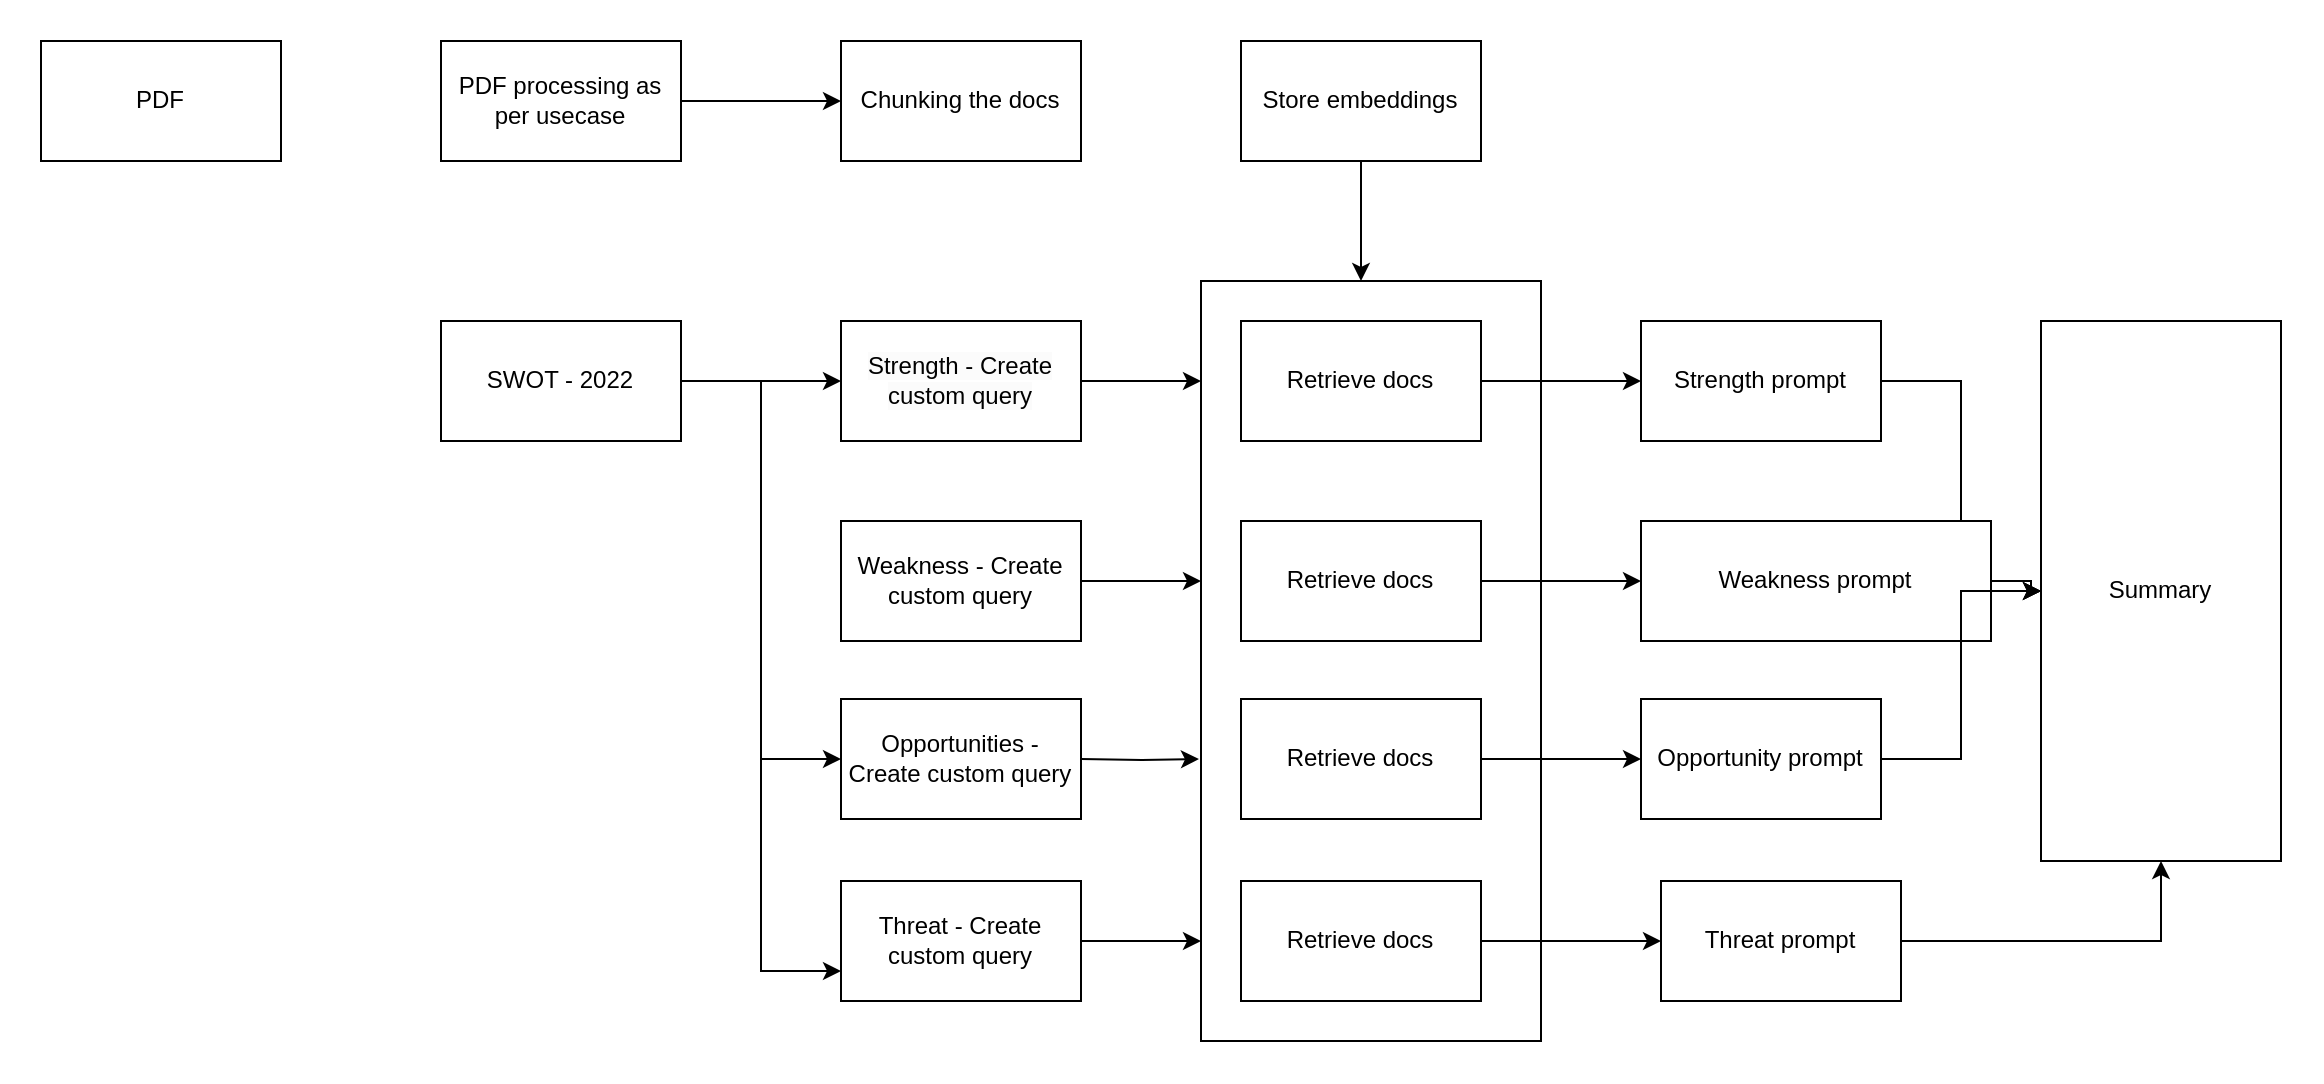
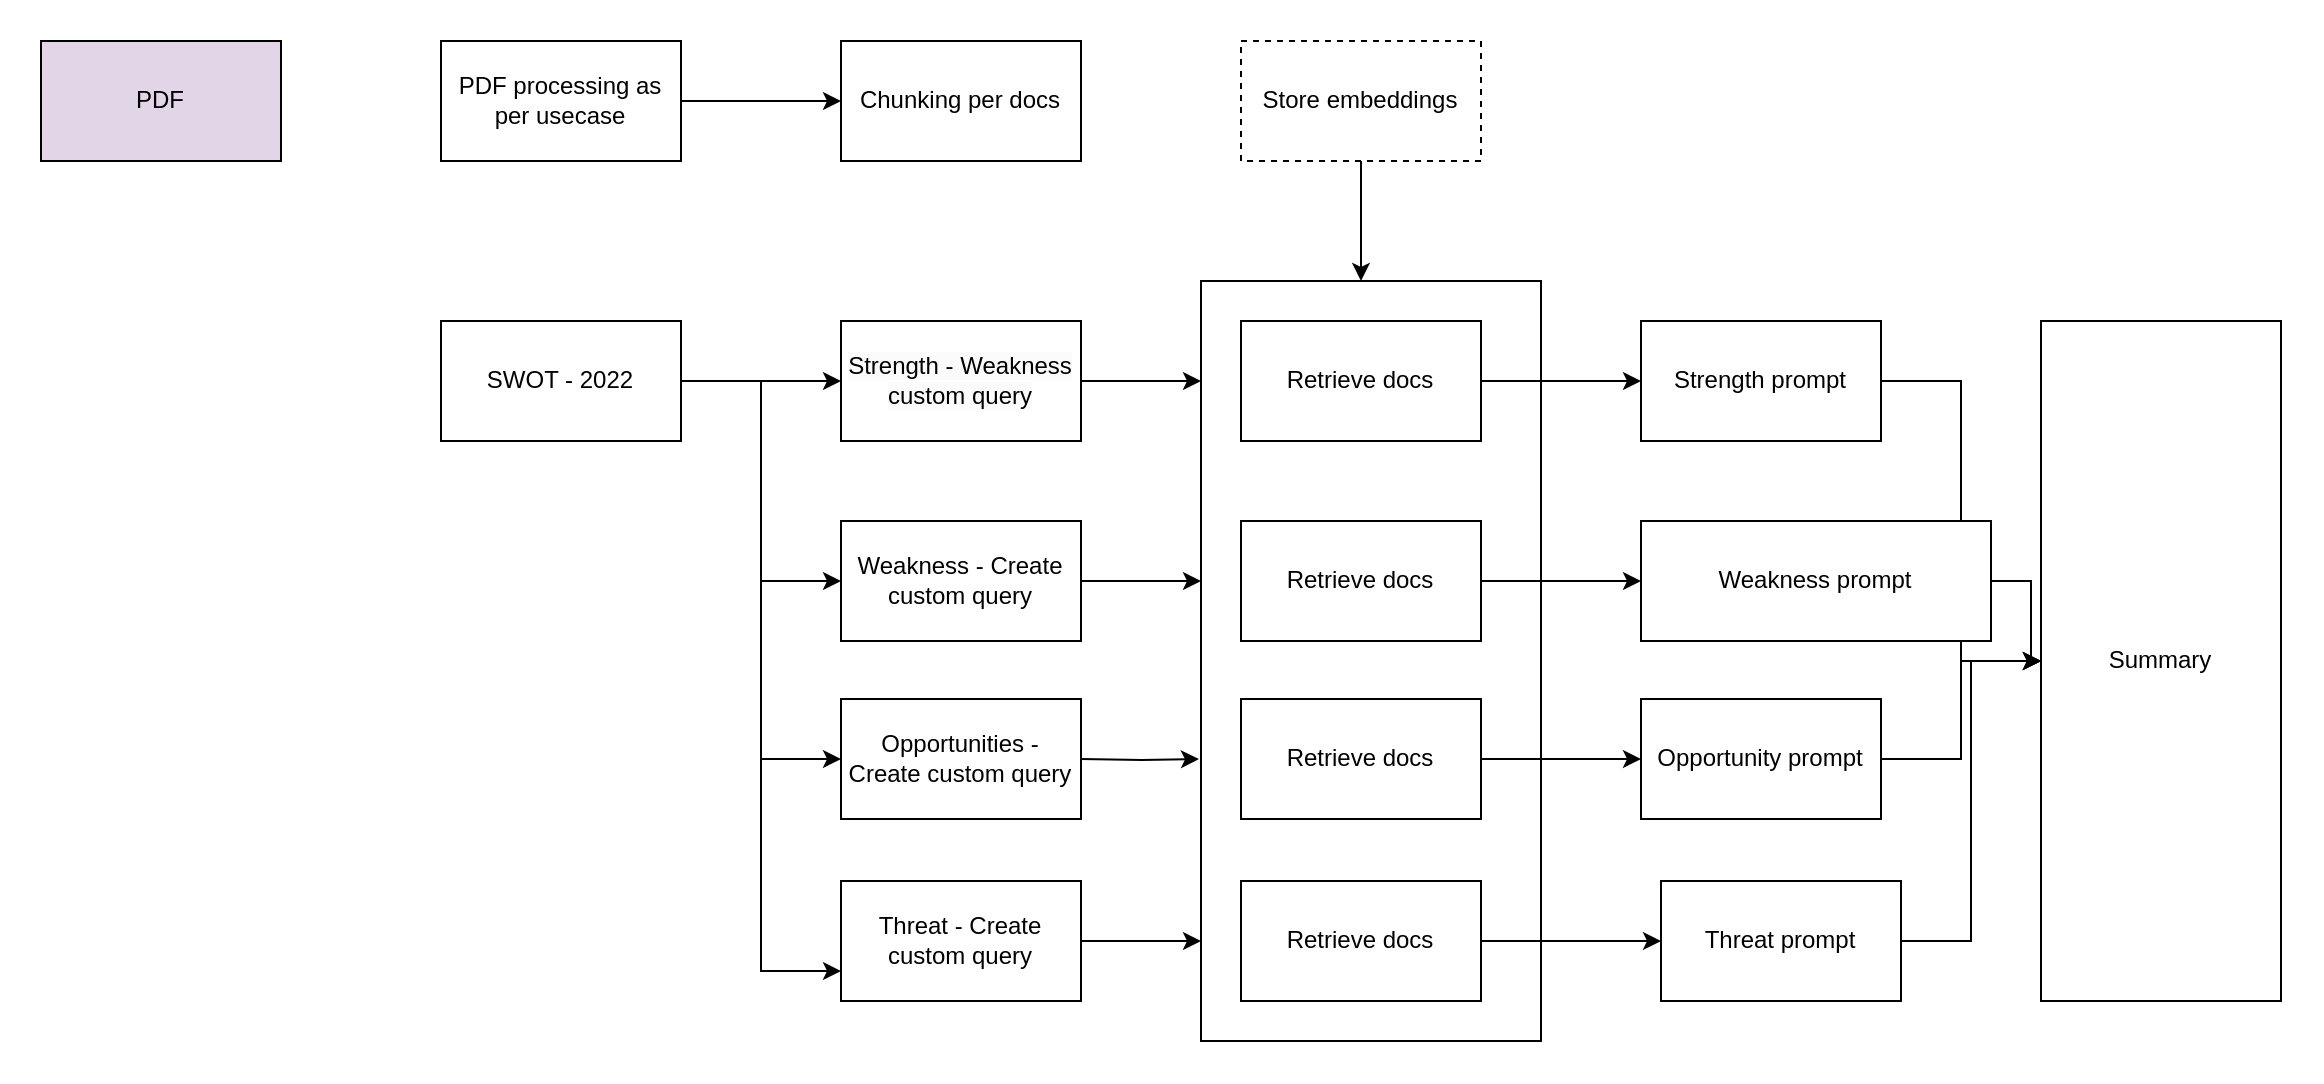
node "PDF": fillcolor #ffffff -> #e1d5e7
node "Chunking the docs": label "Chunking the docs" -> "Chunking per docs"
node "Store embeddings": style solid -> dashed
node "Strength - Create custom query": label "Strength - Create custom query" -> "Strength - Weakness custom query"
edge "SWOT - 2022" -> "Weakness - Create custom query": added
node "Summary": size 240x540 -> 240x680
